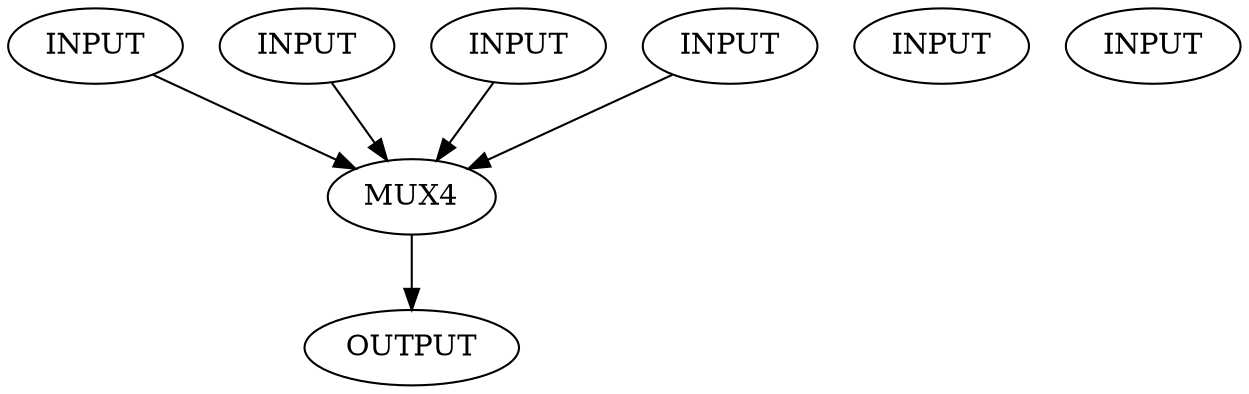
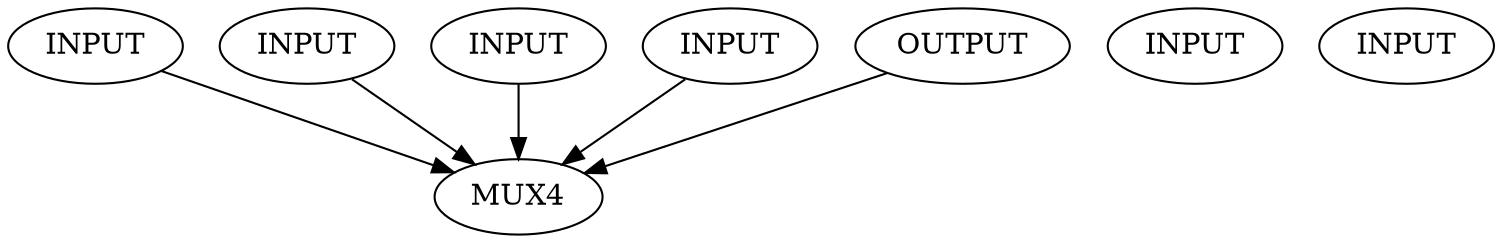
edge "MUX4" -> "OUTPUT": reversed
